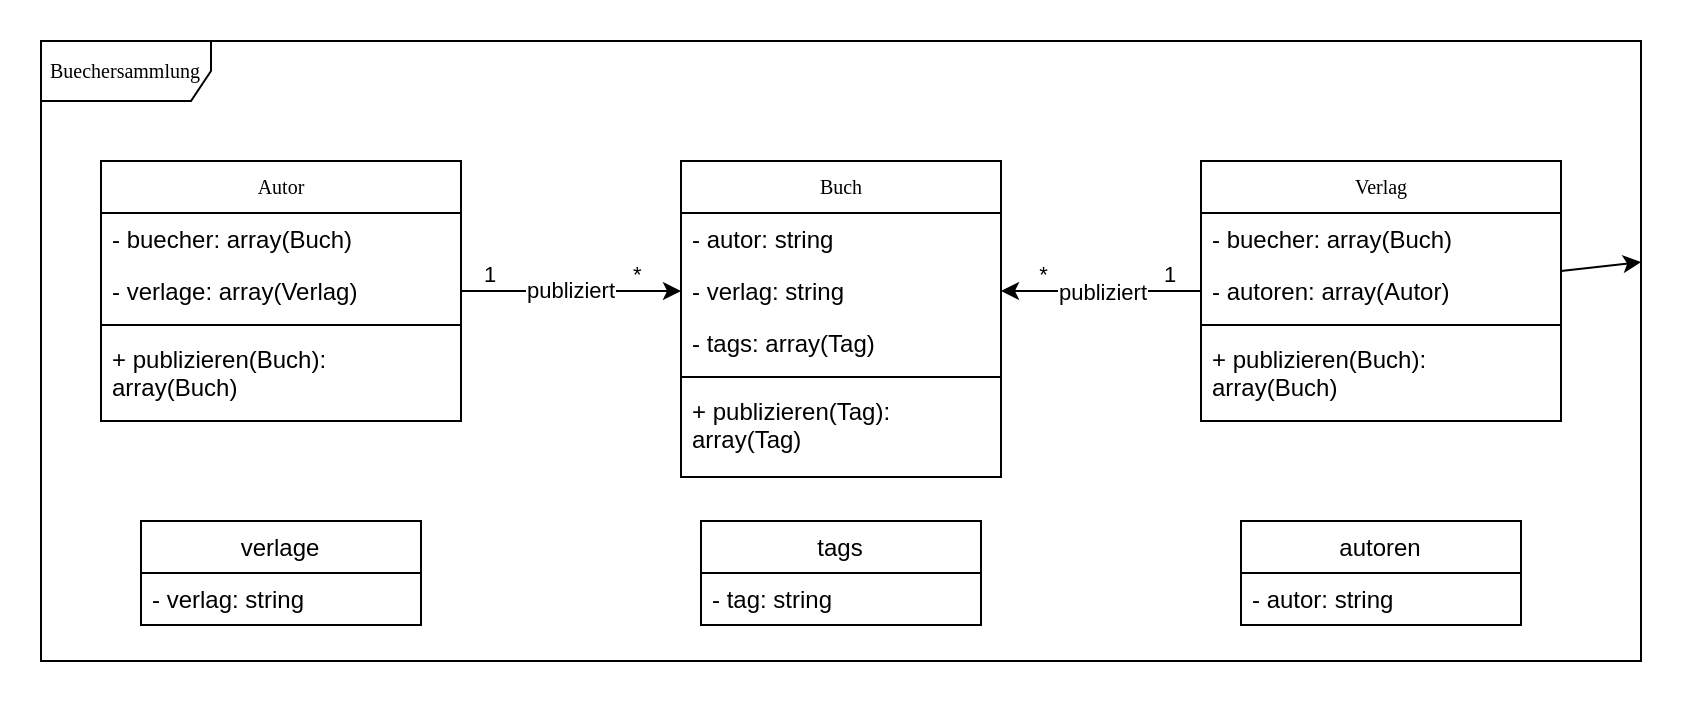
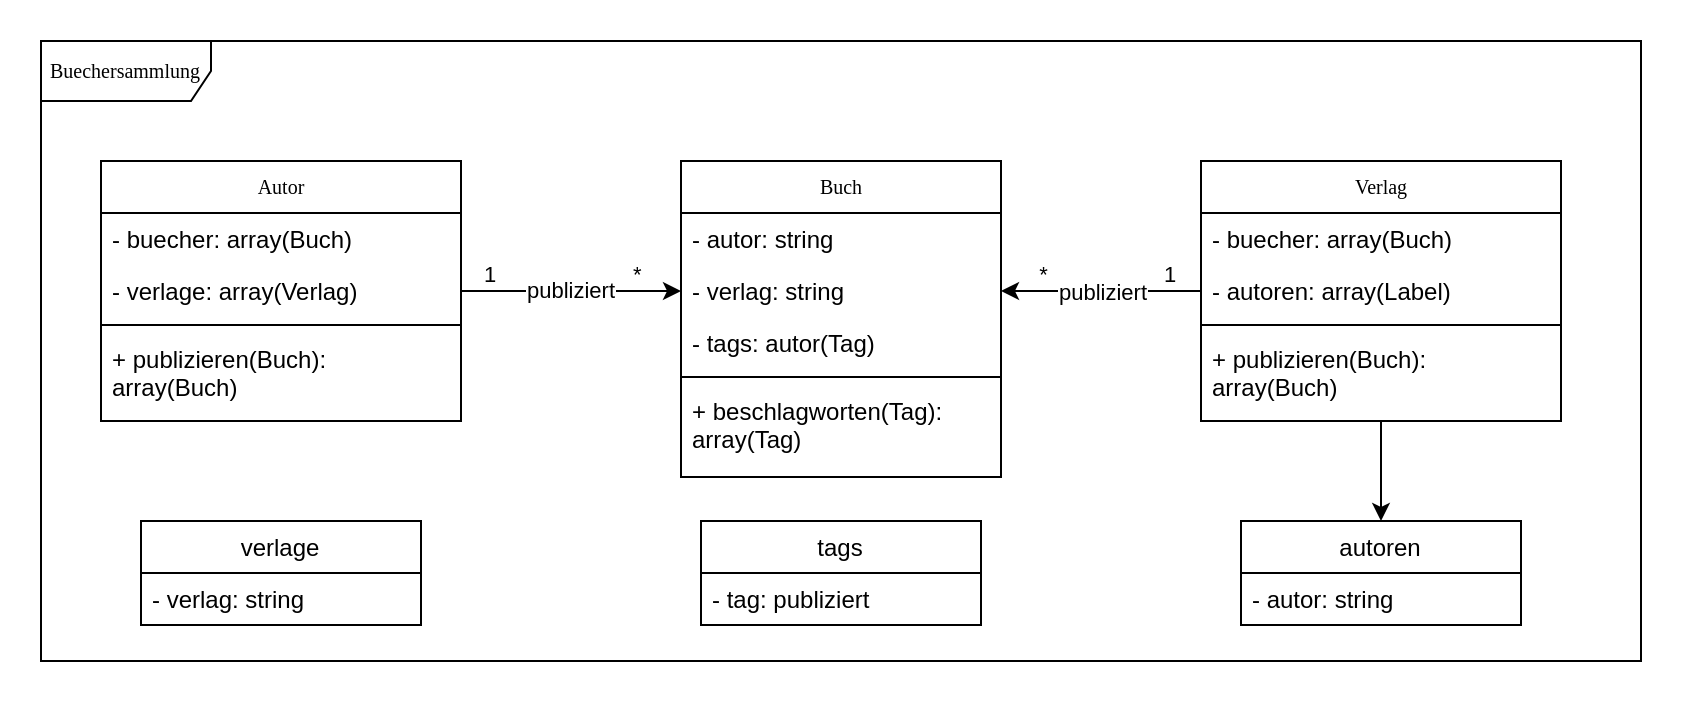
edge "Verlag" -> "Buechersammlung": now "Verlag" -> "autoren"
node "- autoren: array(Autor)": label "- autoren: array(Autor)" -> "- autoren: array(Label)"
node "- tags: array(Tag)": label "- tags: array(Tag)" -> "- tags: autor(Tag)"
node "+ publizieren(Tag): array(Tag)": label "+ publizieren(Tag): array(Tag)" -> "+ beschlagworten(Tag): array(Tag)"
node "- tag: string": label "- tag: string" -> "- tag: publiziert"
